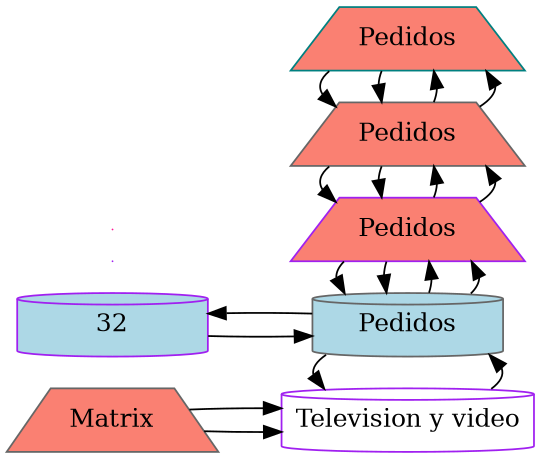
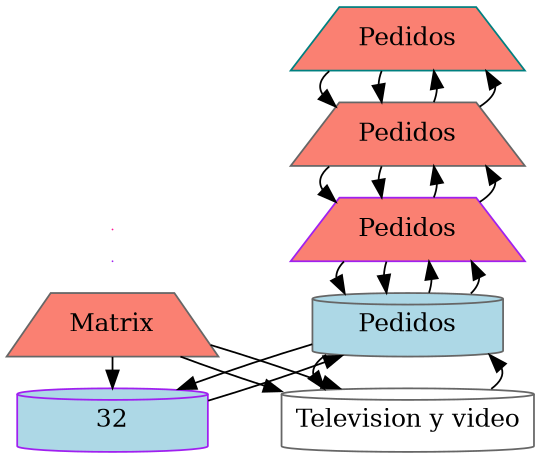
edge "Matrix" -> "32": added
node "Television y video": color purple -> gray40
